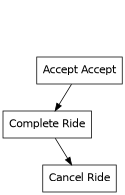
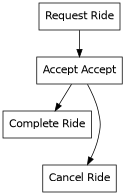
node "Request Ride": added
edge "Complete Ride" -> "Cancel Ride": now "Accept Accept" -> "Cancel Ride"
